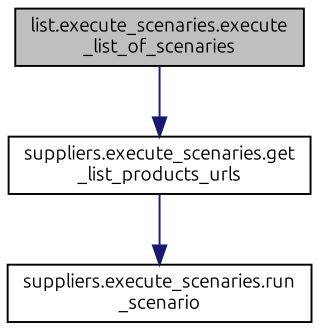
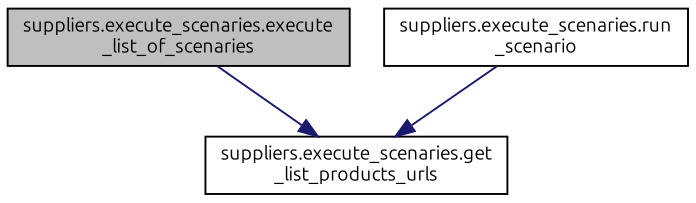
node "list.execute_scenaries.execute _list_of_scenaries": label "list.execute_scenaries.execute _list_of_scenaries" -> "suppliers.execute_scenaries.execute _list_of_scenaries"
edge "suppliers.execute_scenaries.get _list_products_urls" -> "suppliers.execute_scenaries.run _scenario": reversed
